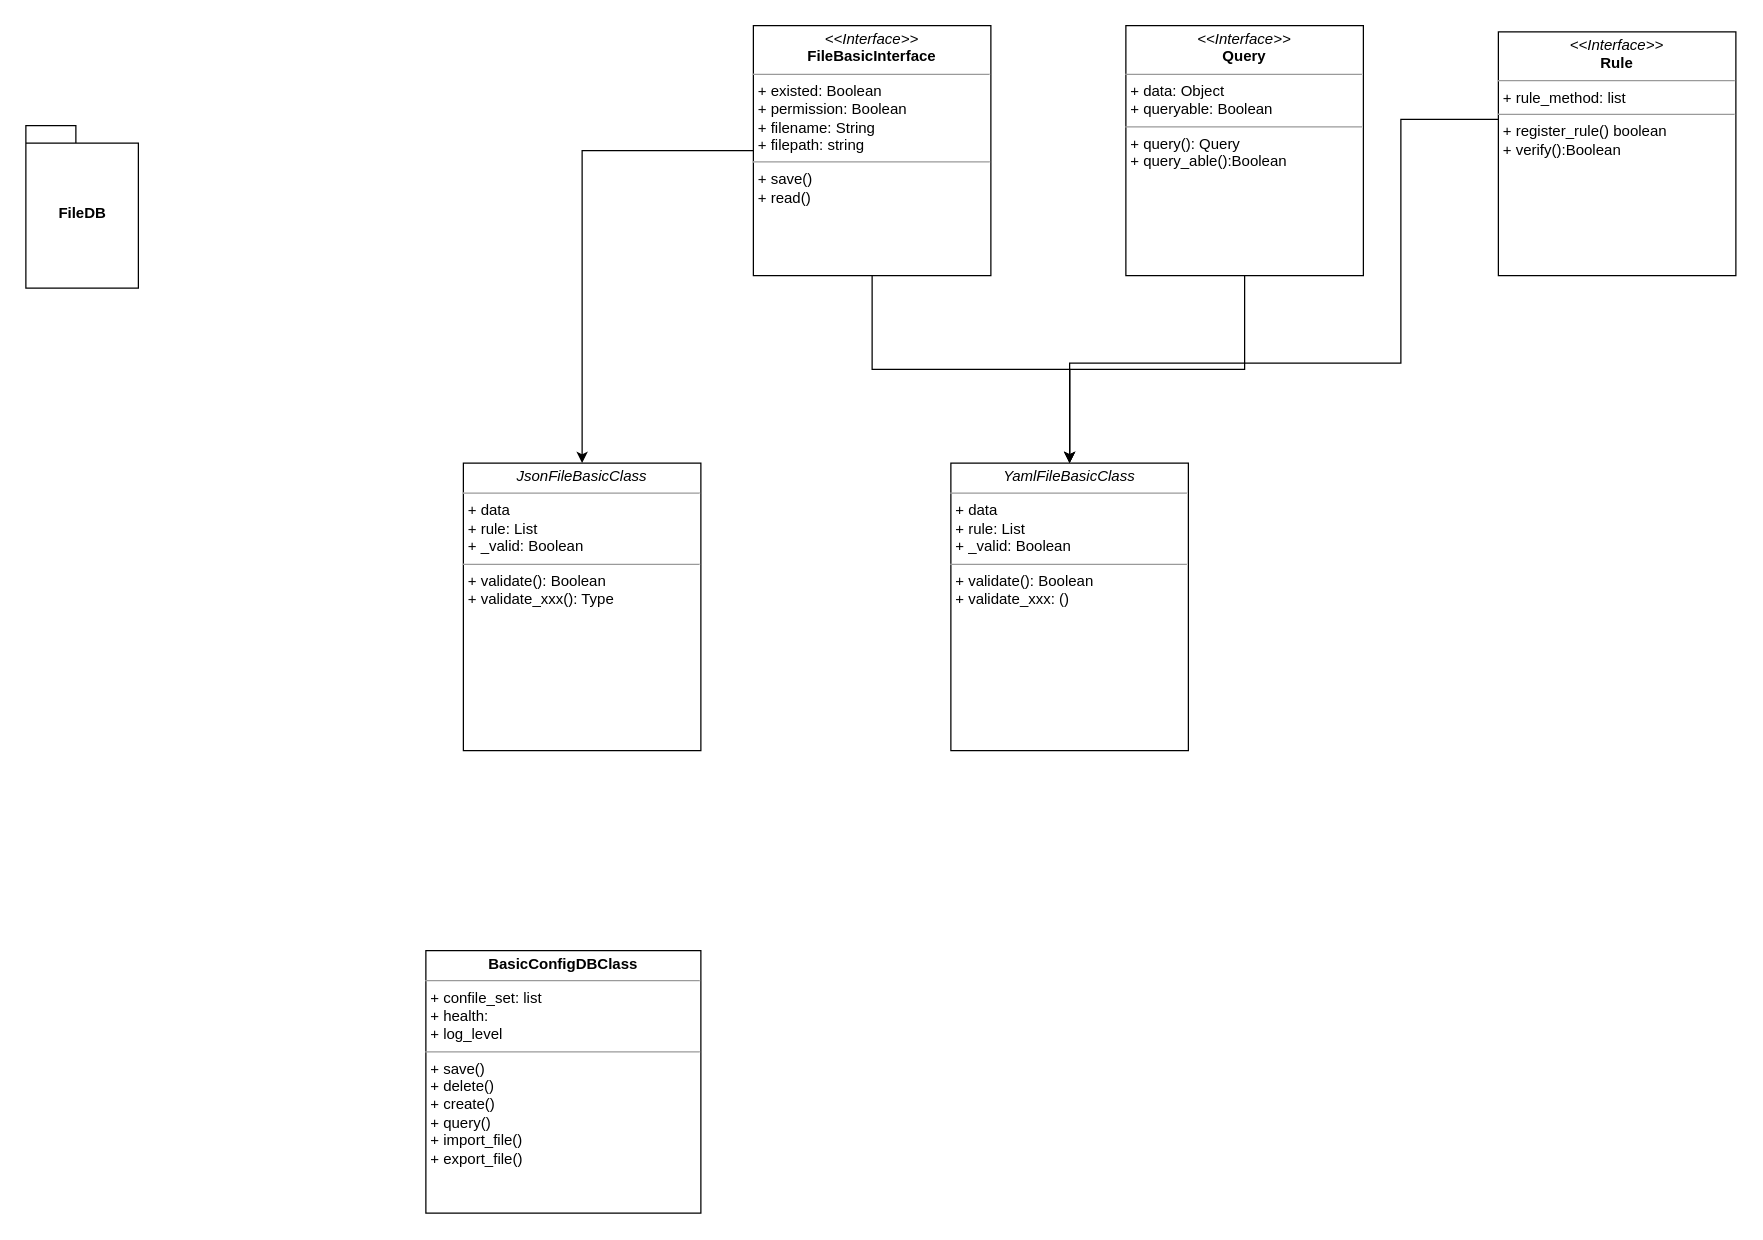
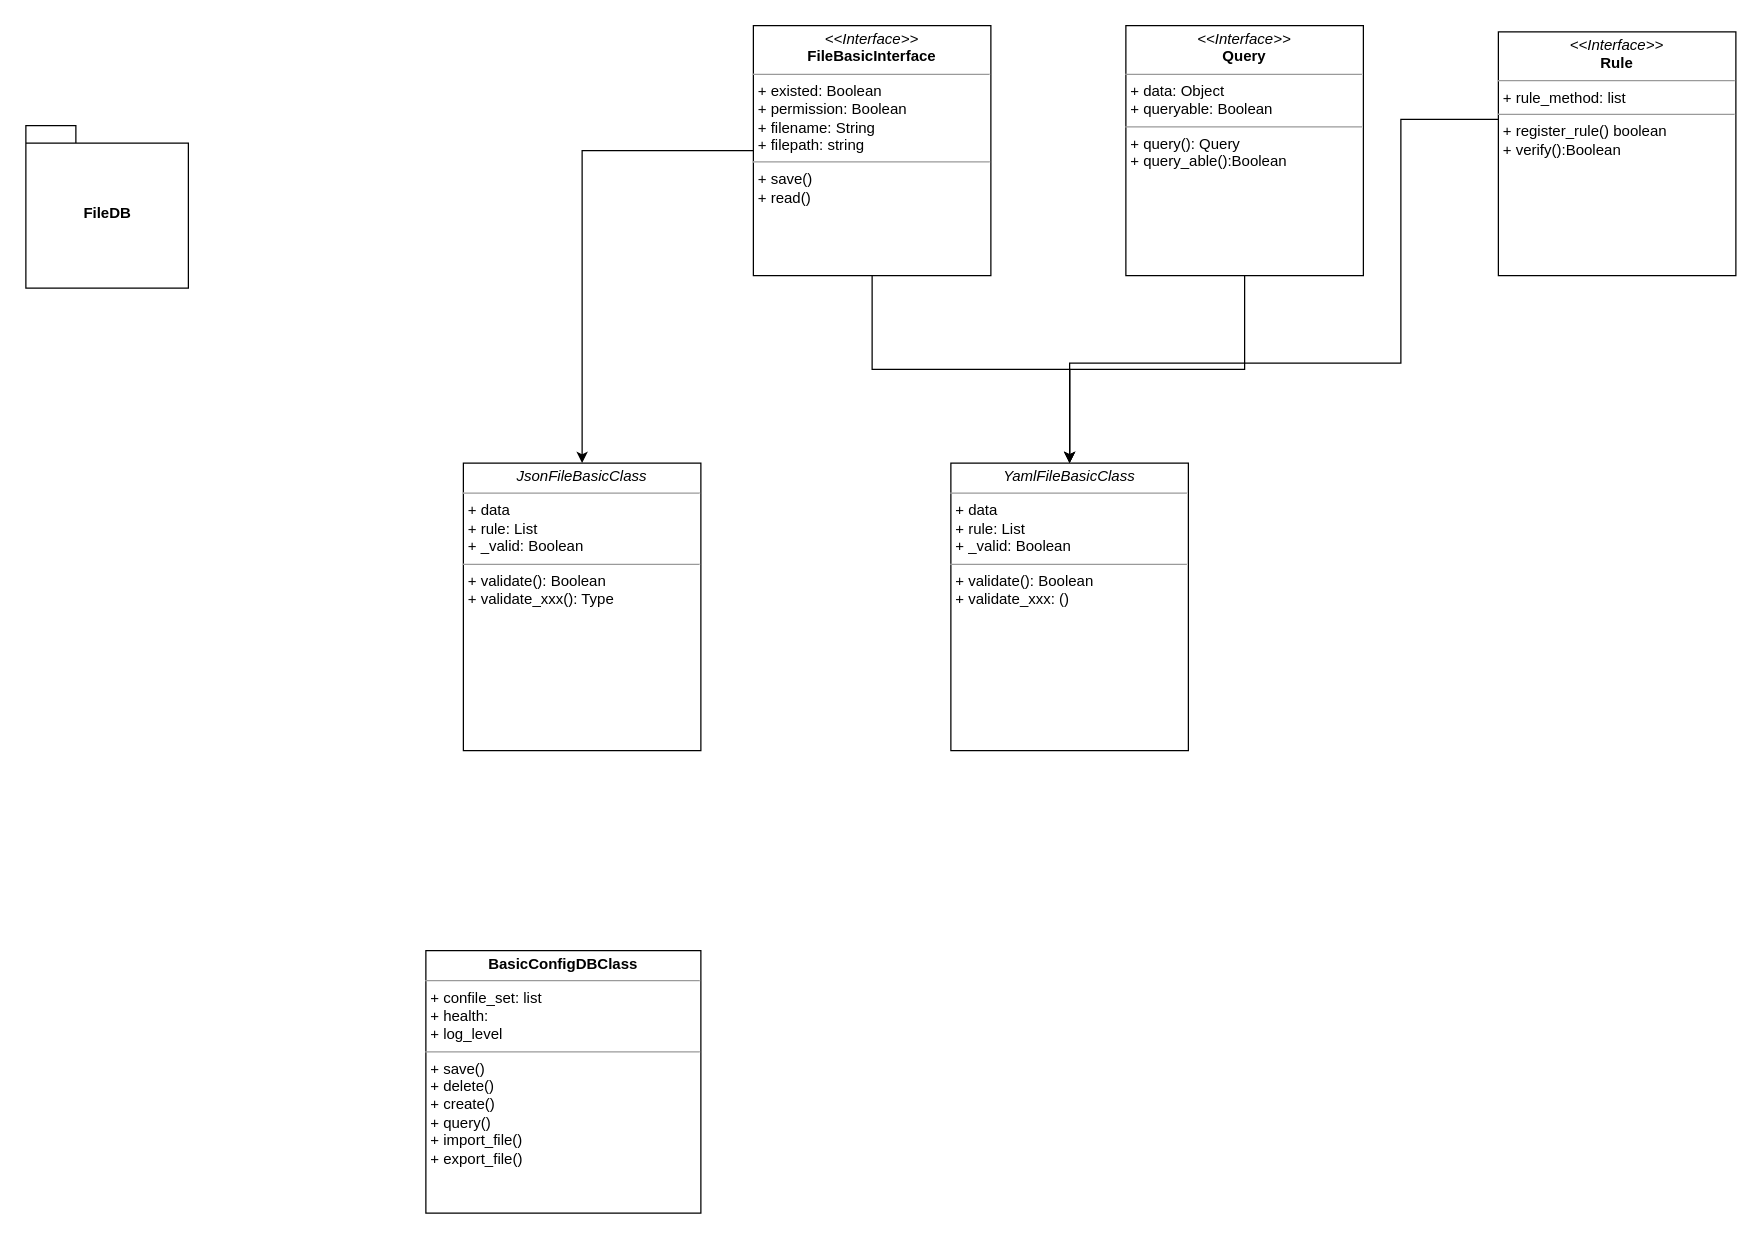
node "FileDB": size 113x163 -> 163x163
